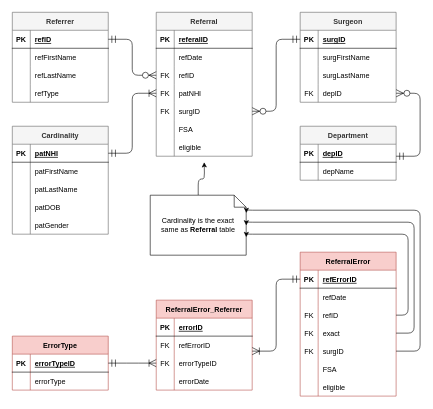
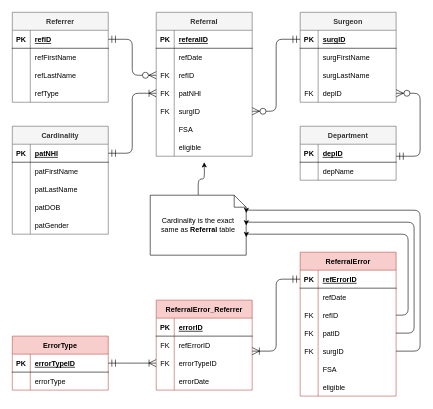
node "exact": label "exact" -> "patID"
